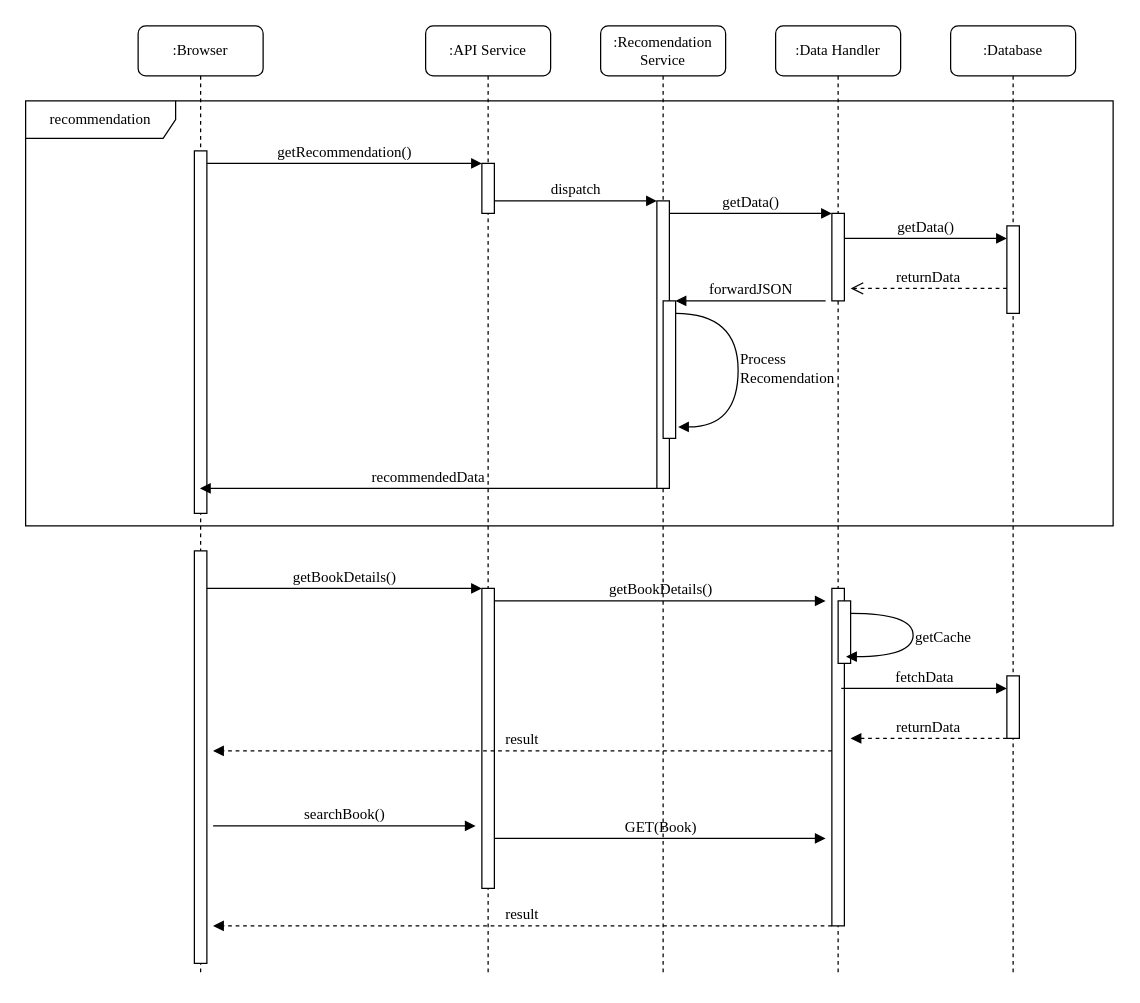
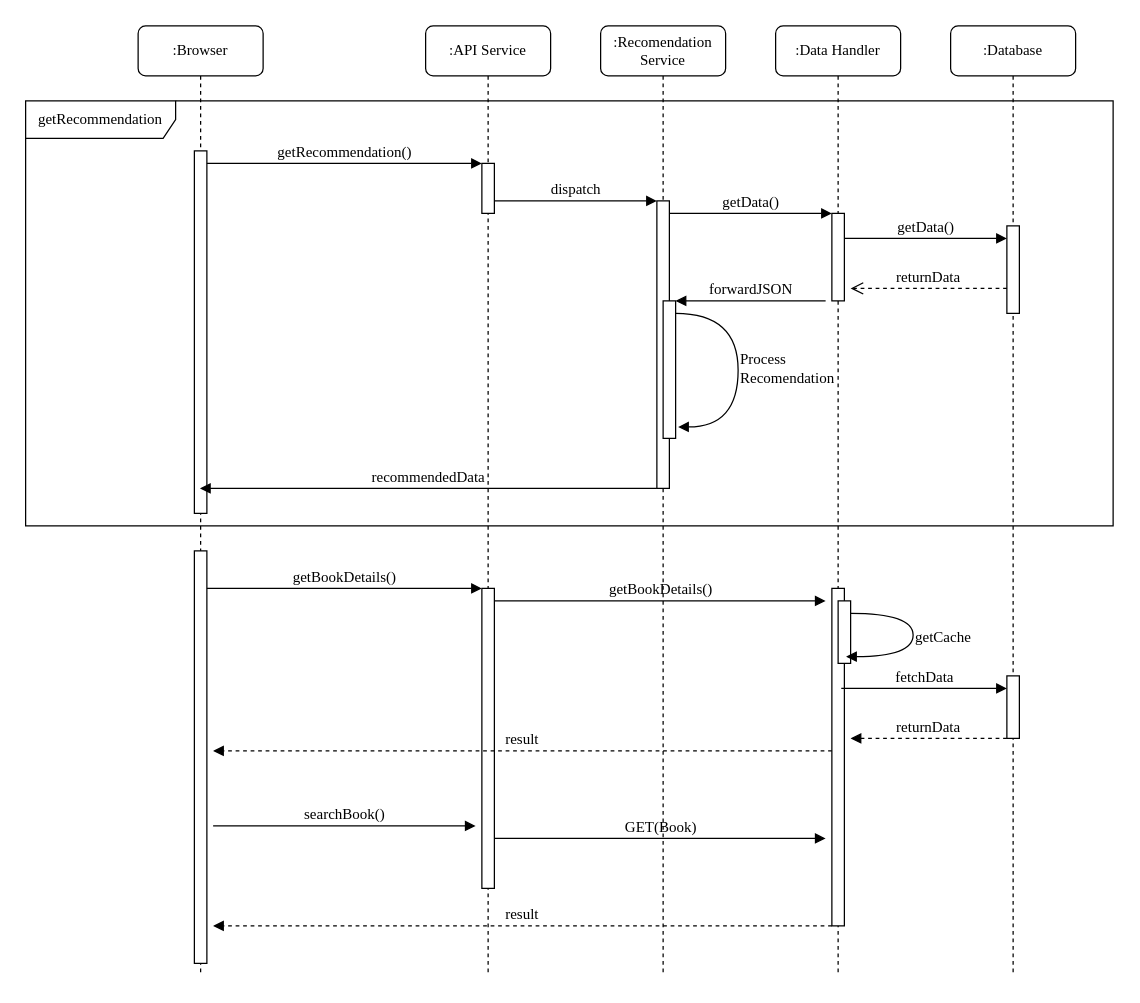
node "recommendation": label "recommendation" -> "getRecommendation"
